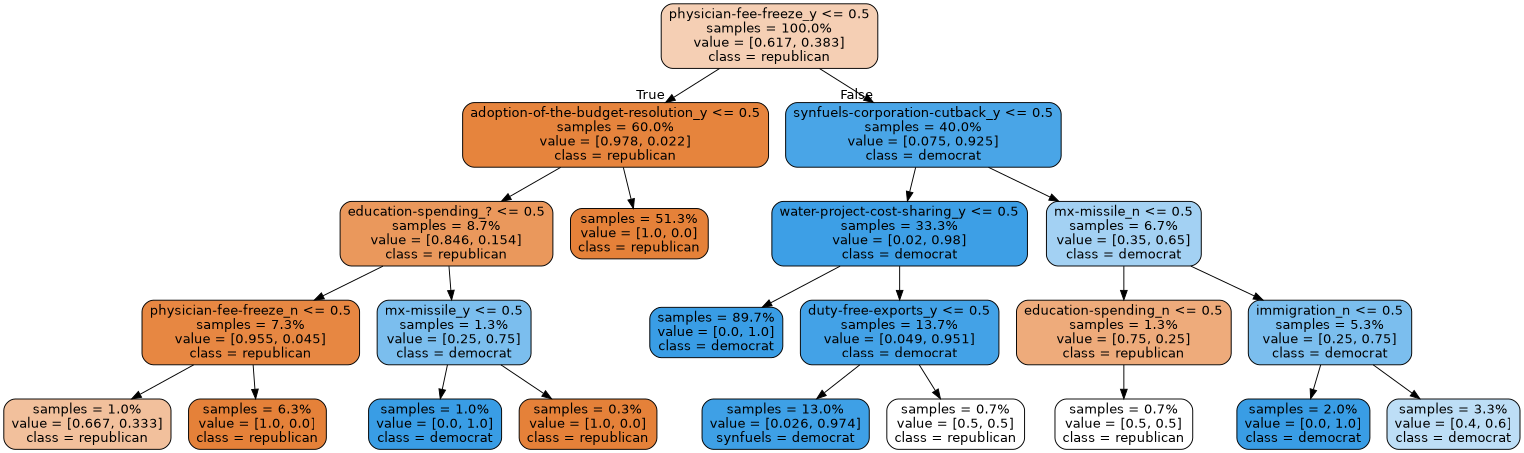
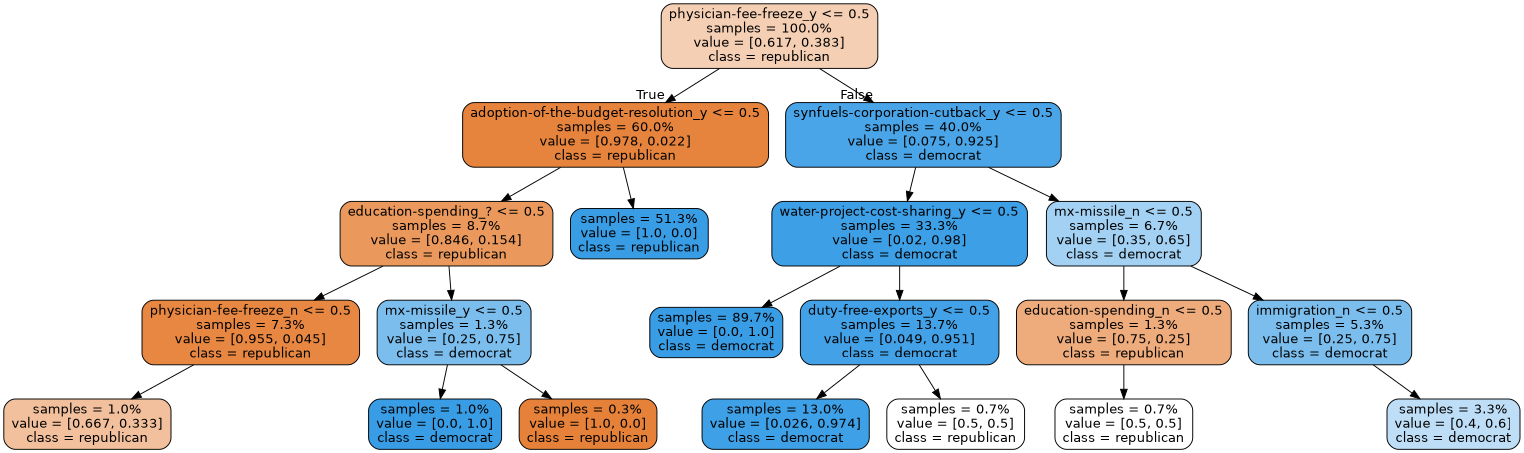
node "samples = 51.3% value = [1.0, 0.0] class = republican": fillcolor #e58139ff -> #399de5ff
node "samples = 6.3% value = [1.0, 0.0] class = republican": removed
node "samples = 13.0% value = [0.026, 0.974] synfuels = democrat": label "samples = 13.0% value = [0.026, 0.974] synfuels = democrat" -> "samples = 13.0% value = [0.026, 0.974] class = democrat"
node "samples = 2.0% value = [0.0, 1.0] class = democrat": removed
